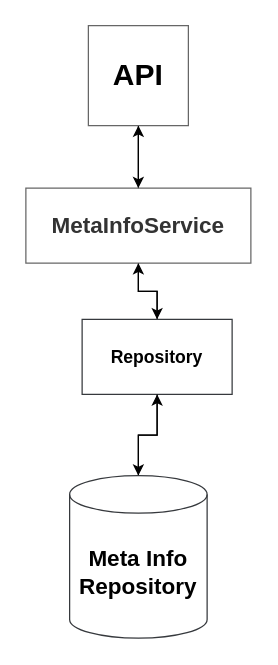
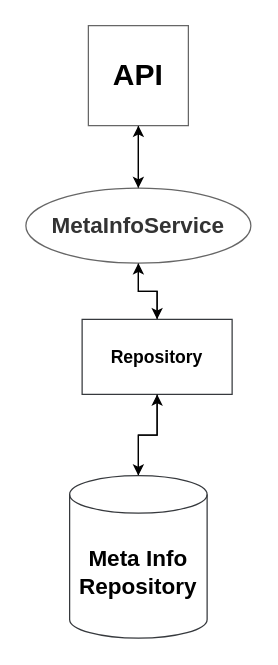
node "MetaInfoService": shape rectangle -> ellipse
